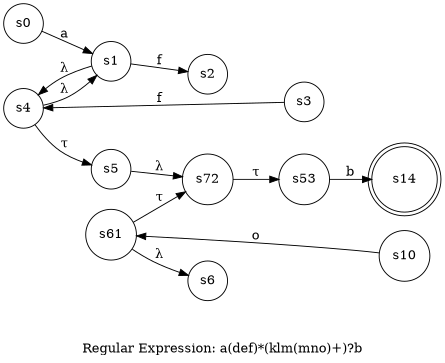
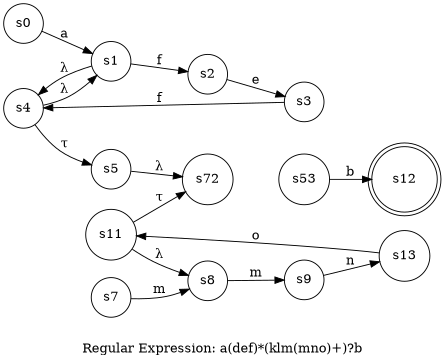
edge "s2" -> "s3": added, label "e"
edge "s72" -> "s53": removed, label "τ"
node "s14": label "s14" -> "s12"
node "s61": label "s61" -> "s11"
node "s10": label "s10" -> "s13"
node "s9": added
node "s6": label "s6" -> "s8"
node "s7": added
